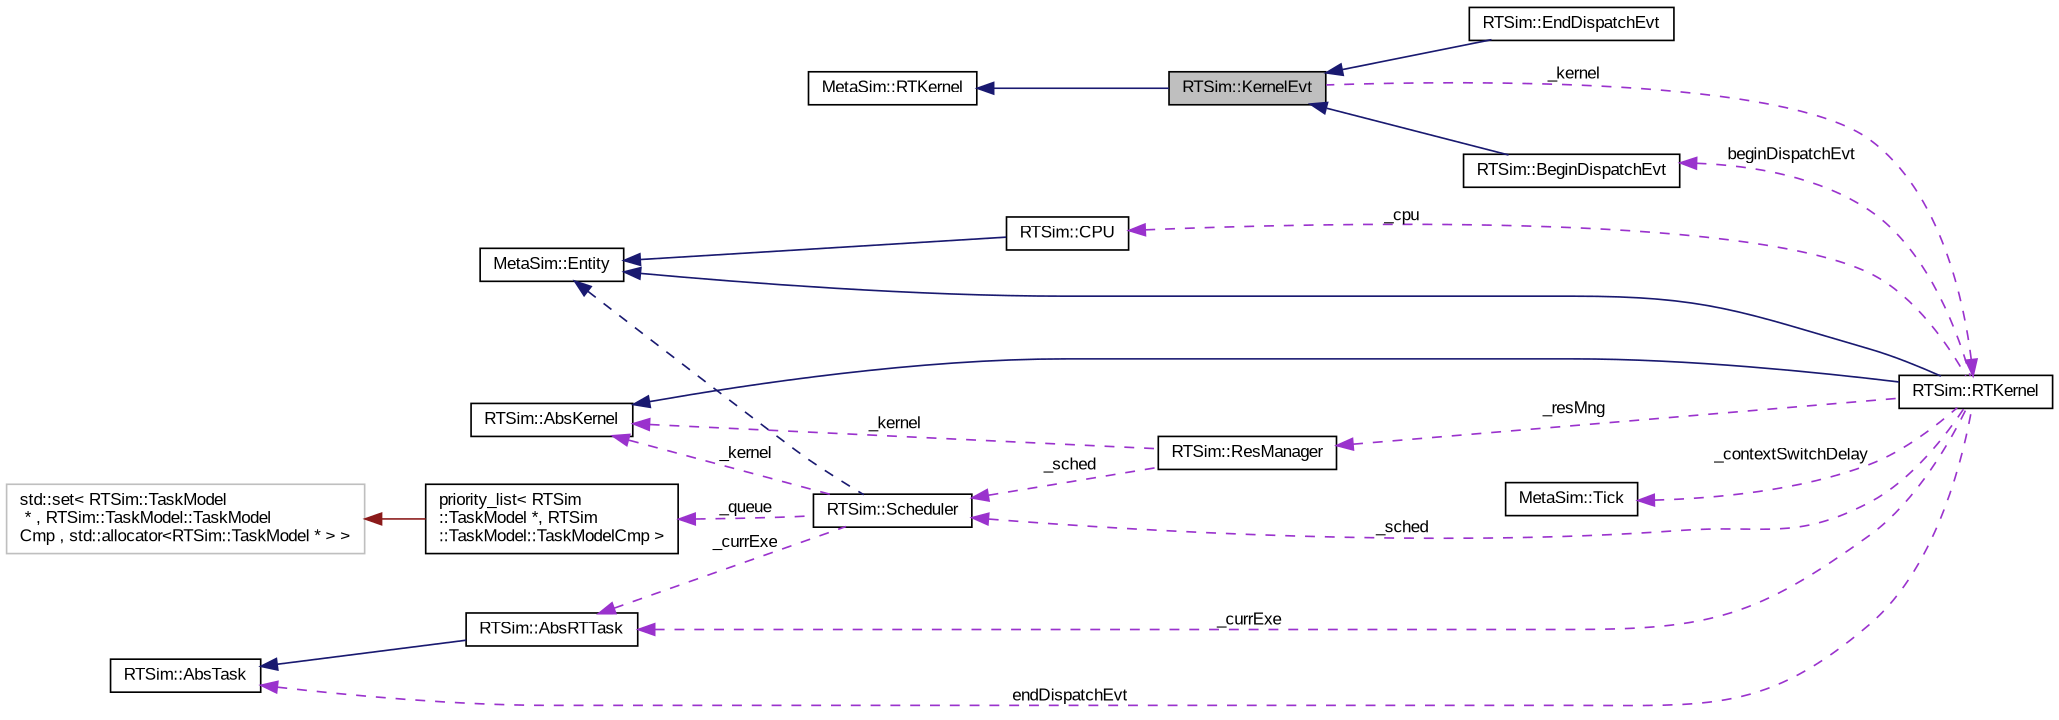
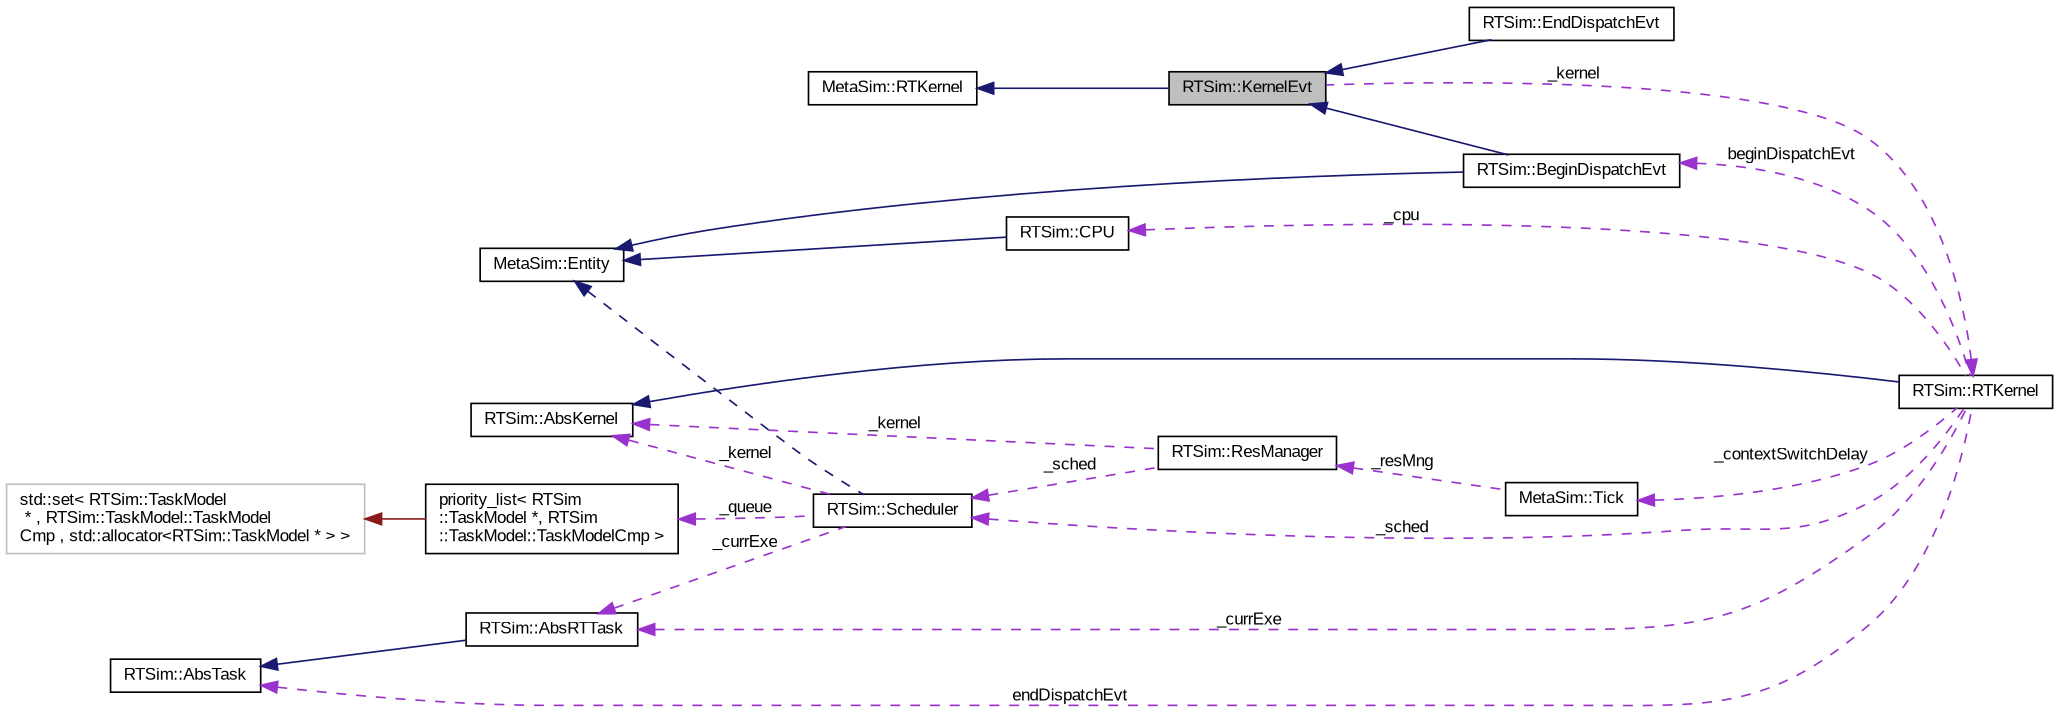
edge "RTSim::RTKernel" -> "MetaSim::Entity": now "RTSim::BeginDispatchEvt" -> "MetaSim::Entity"
edge "RTSim::RTKernel" -> "RTSim::ResManager": now "MetaSim::Tick" -> "RTSim::ResManager"
